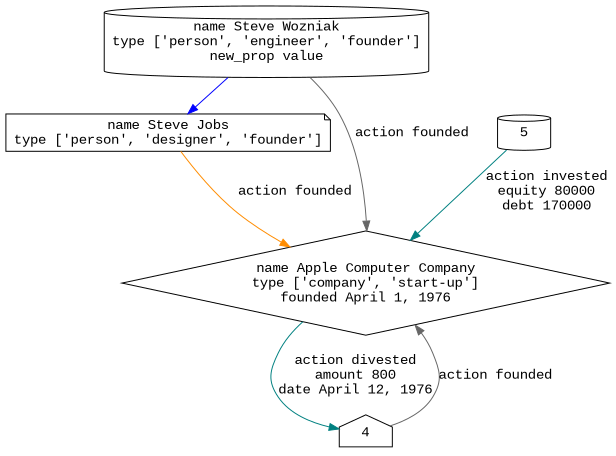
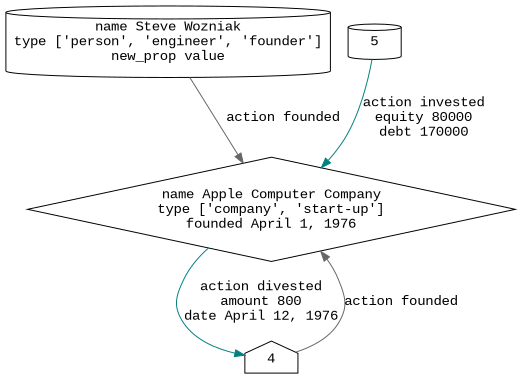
node "name Steve Jobs type ['person', 'designer', 'founder']": removed
